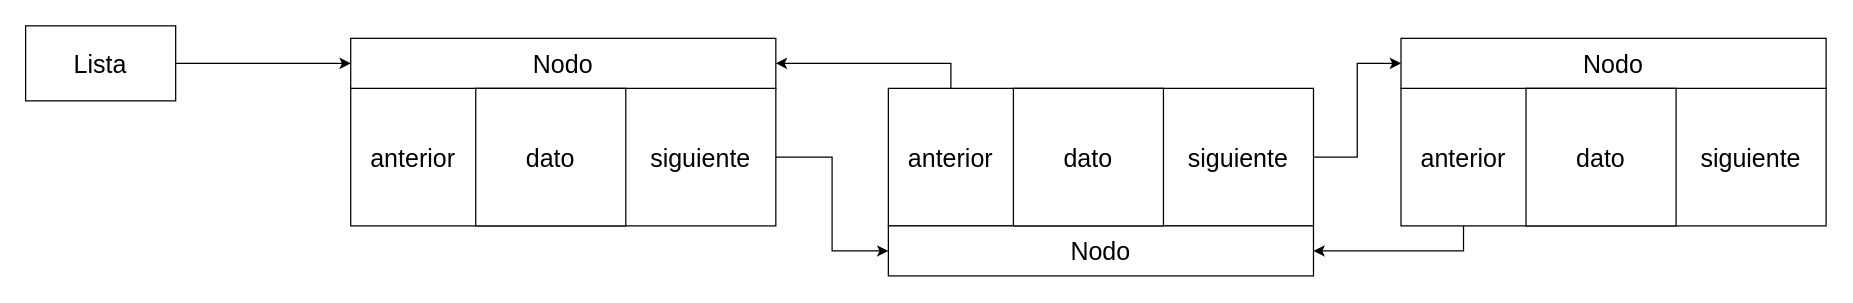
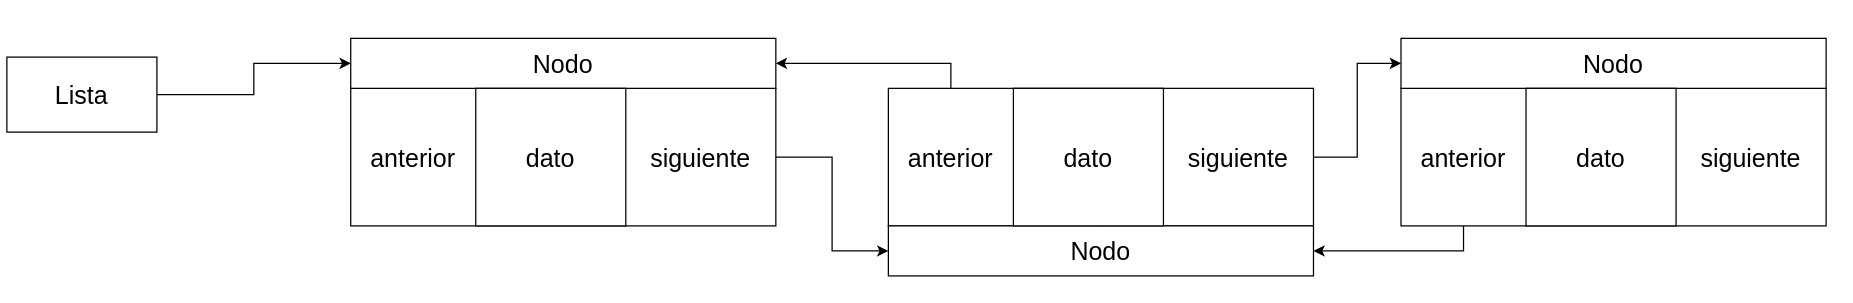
node "Lista": moved (101, 63) -> (82, 94)
